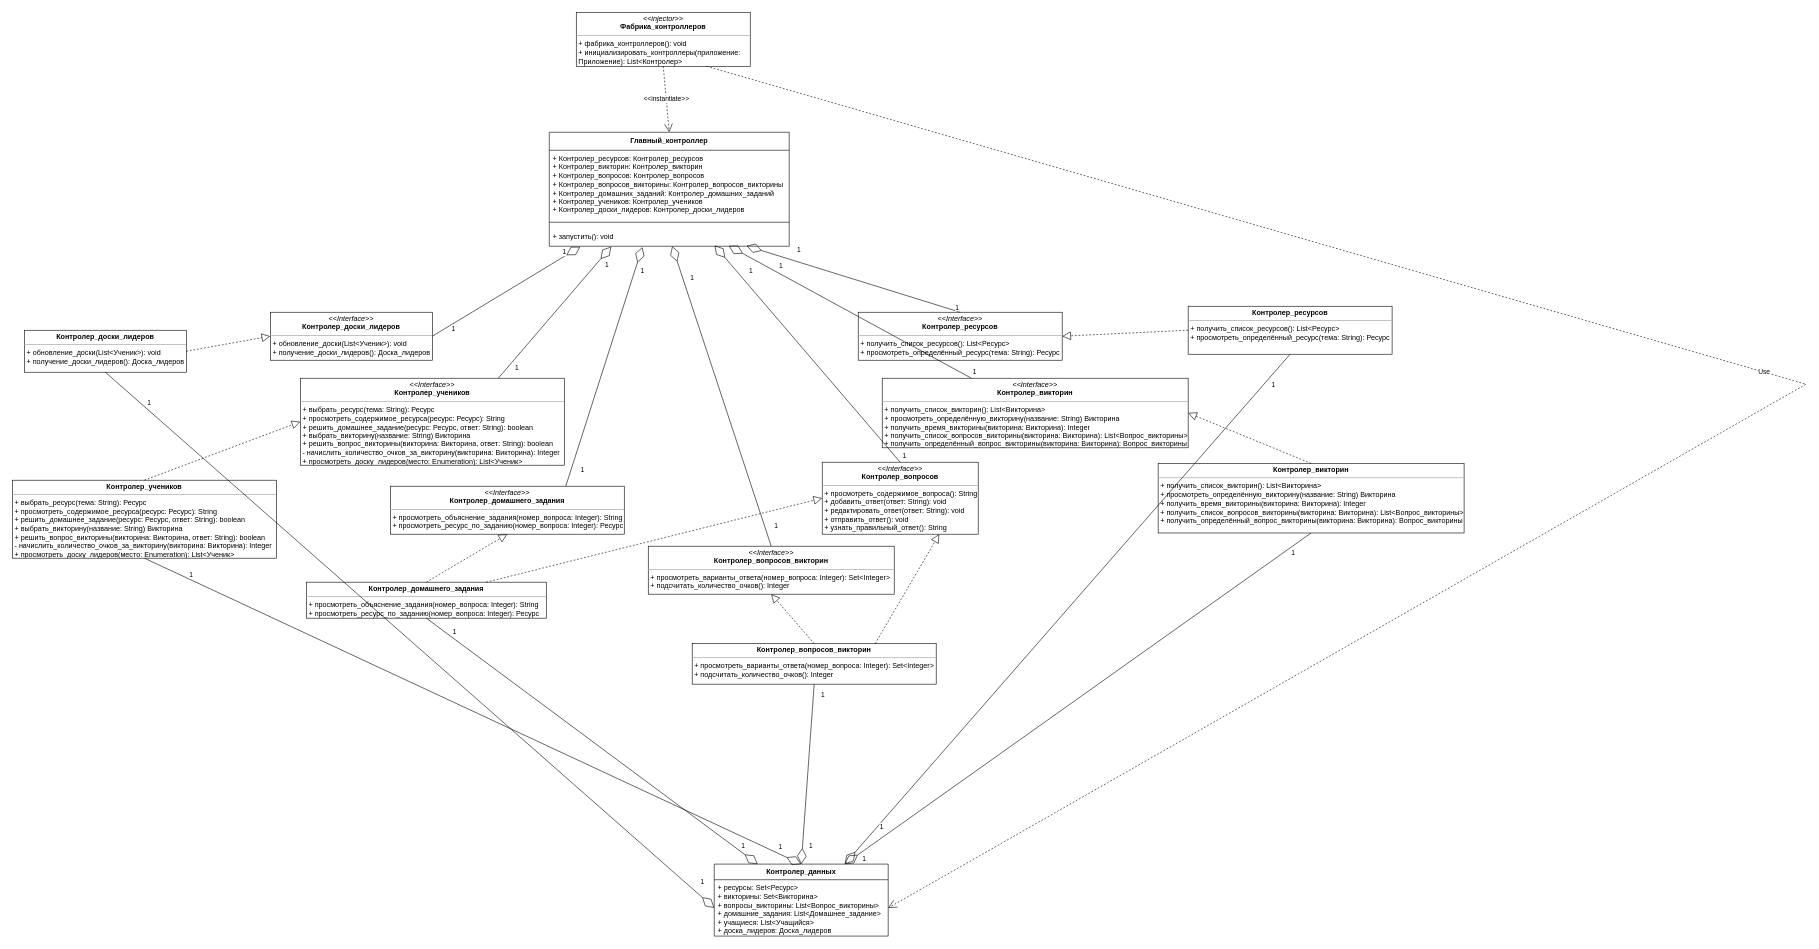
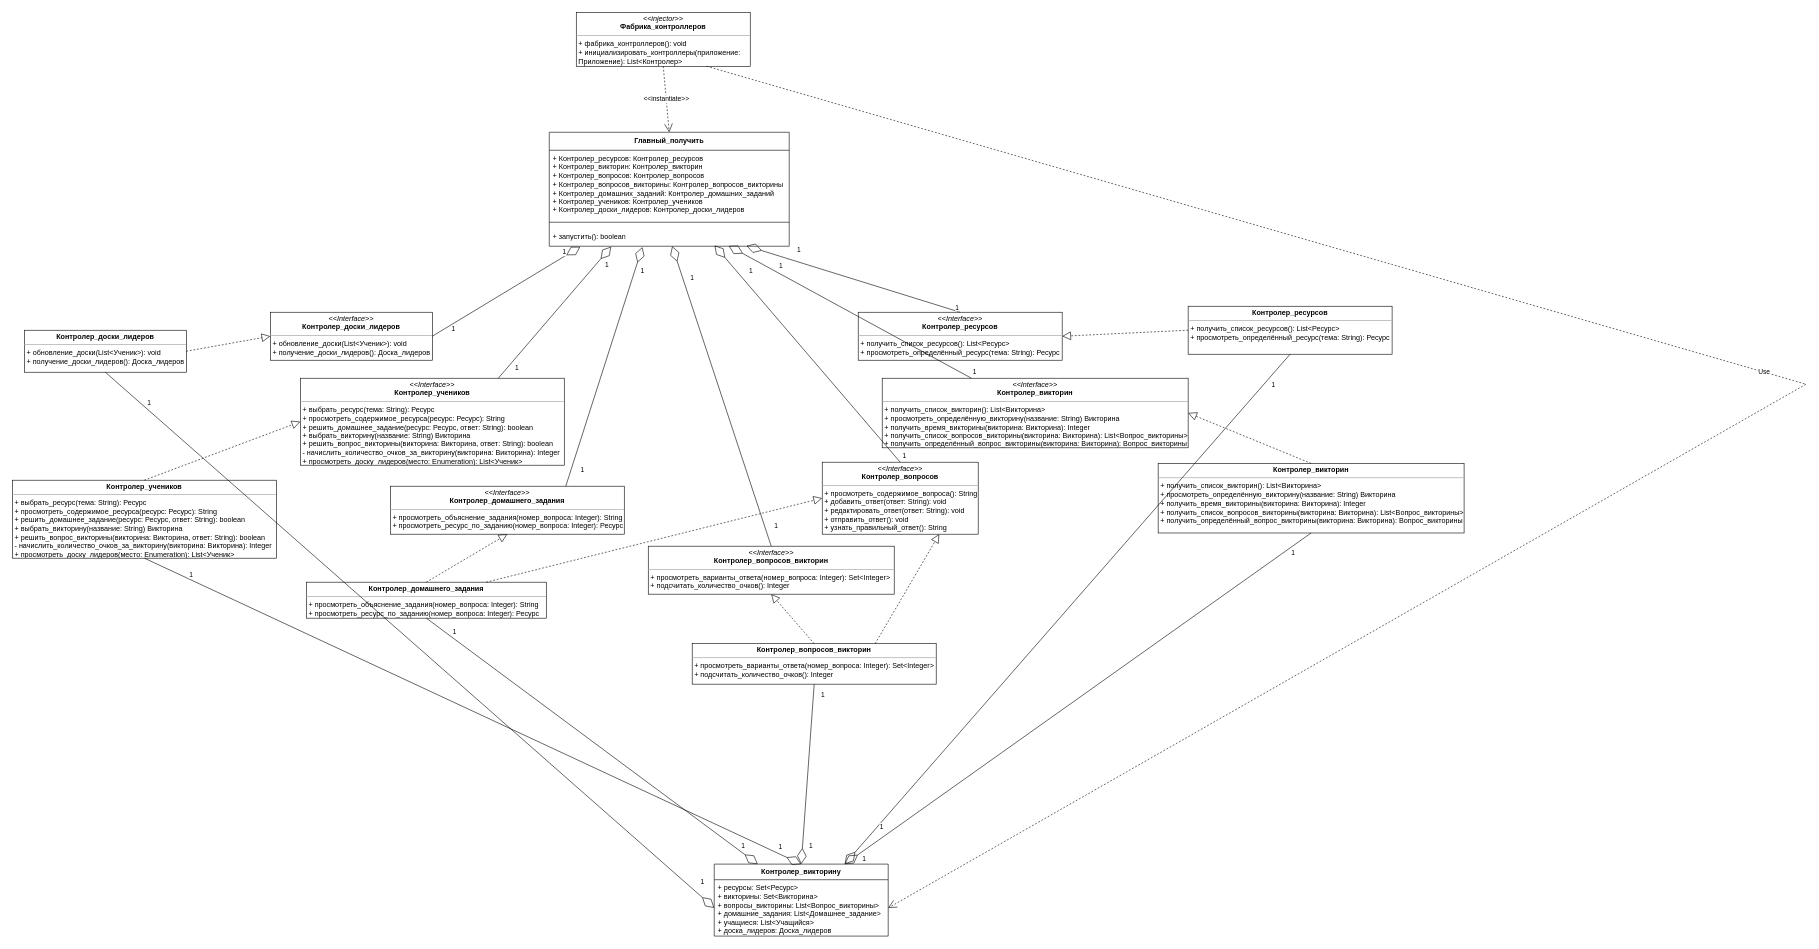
node "Главный_контроллер": label "Главный_контроллер" -> "Главный_получить"
node "+ запустить(): void": label "+ запустить(): void" -> "+ запустить(): boolean"
node "Контролер_данных": label "Контролер_данных" -> "Контролер_викторину"
